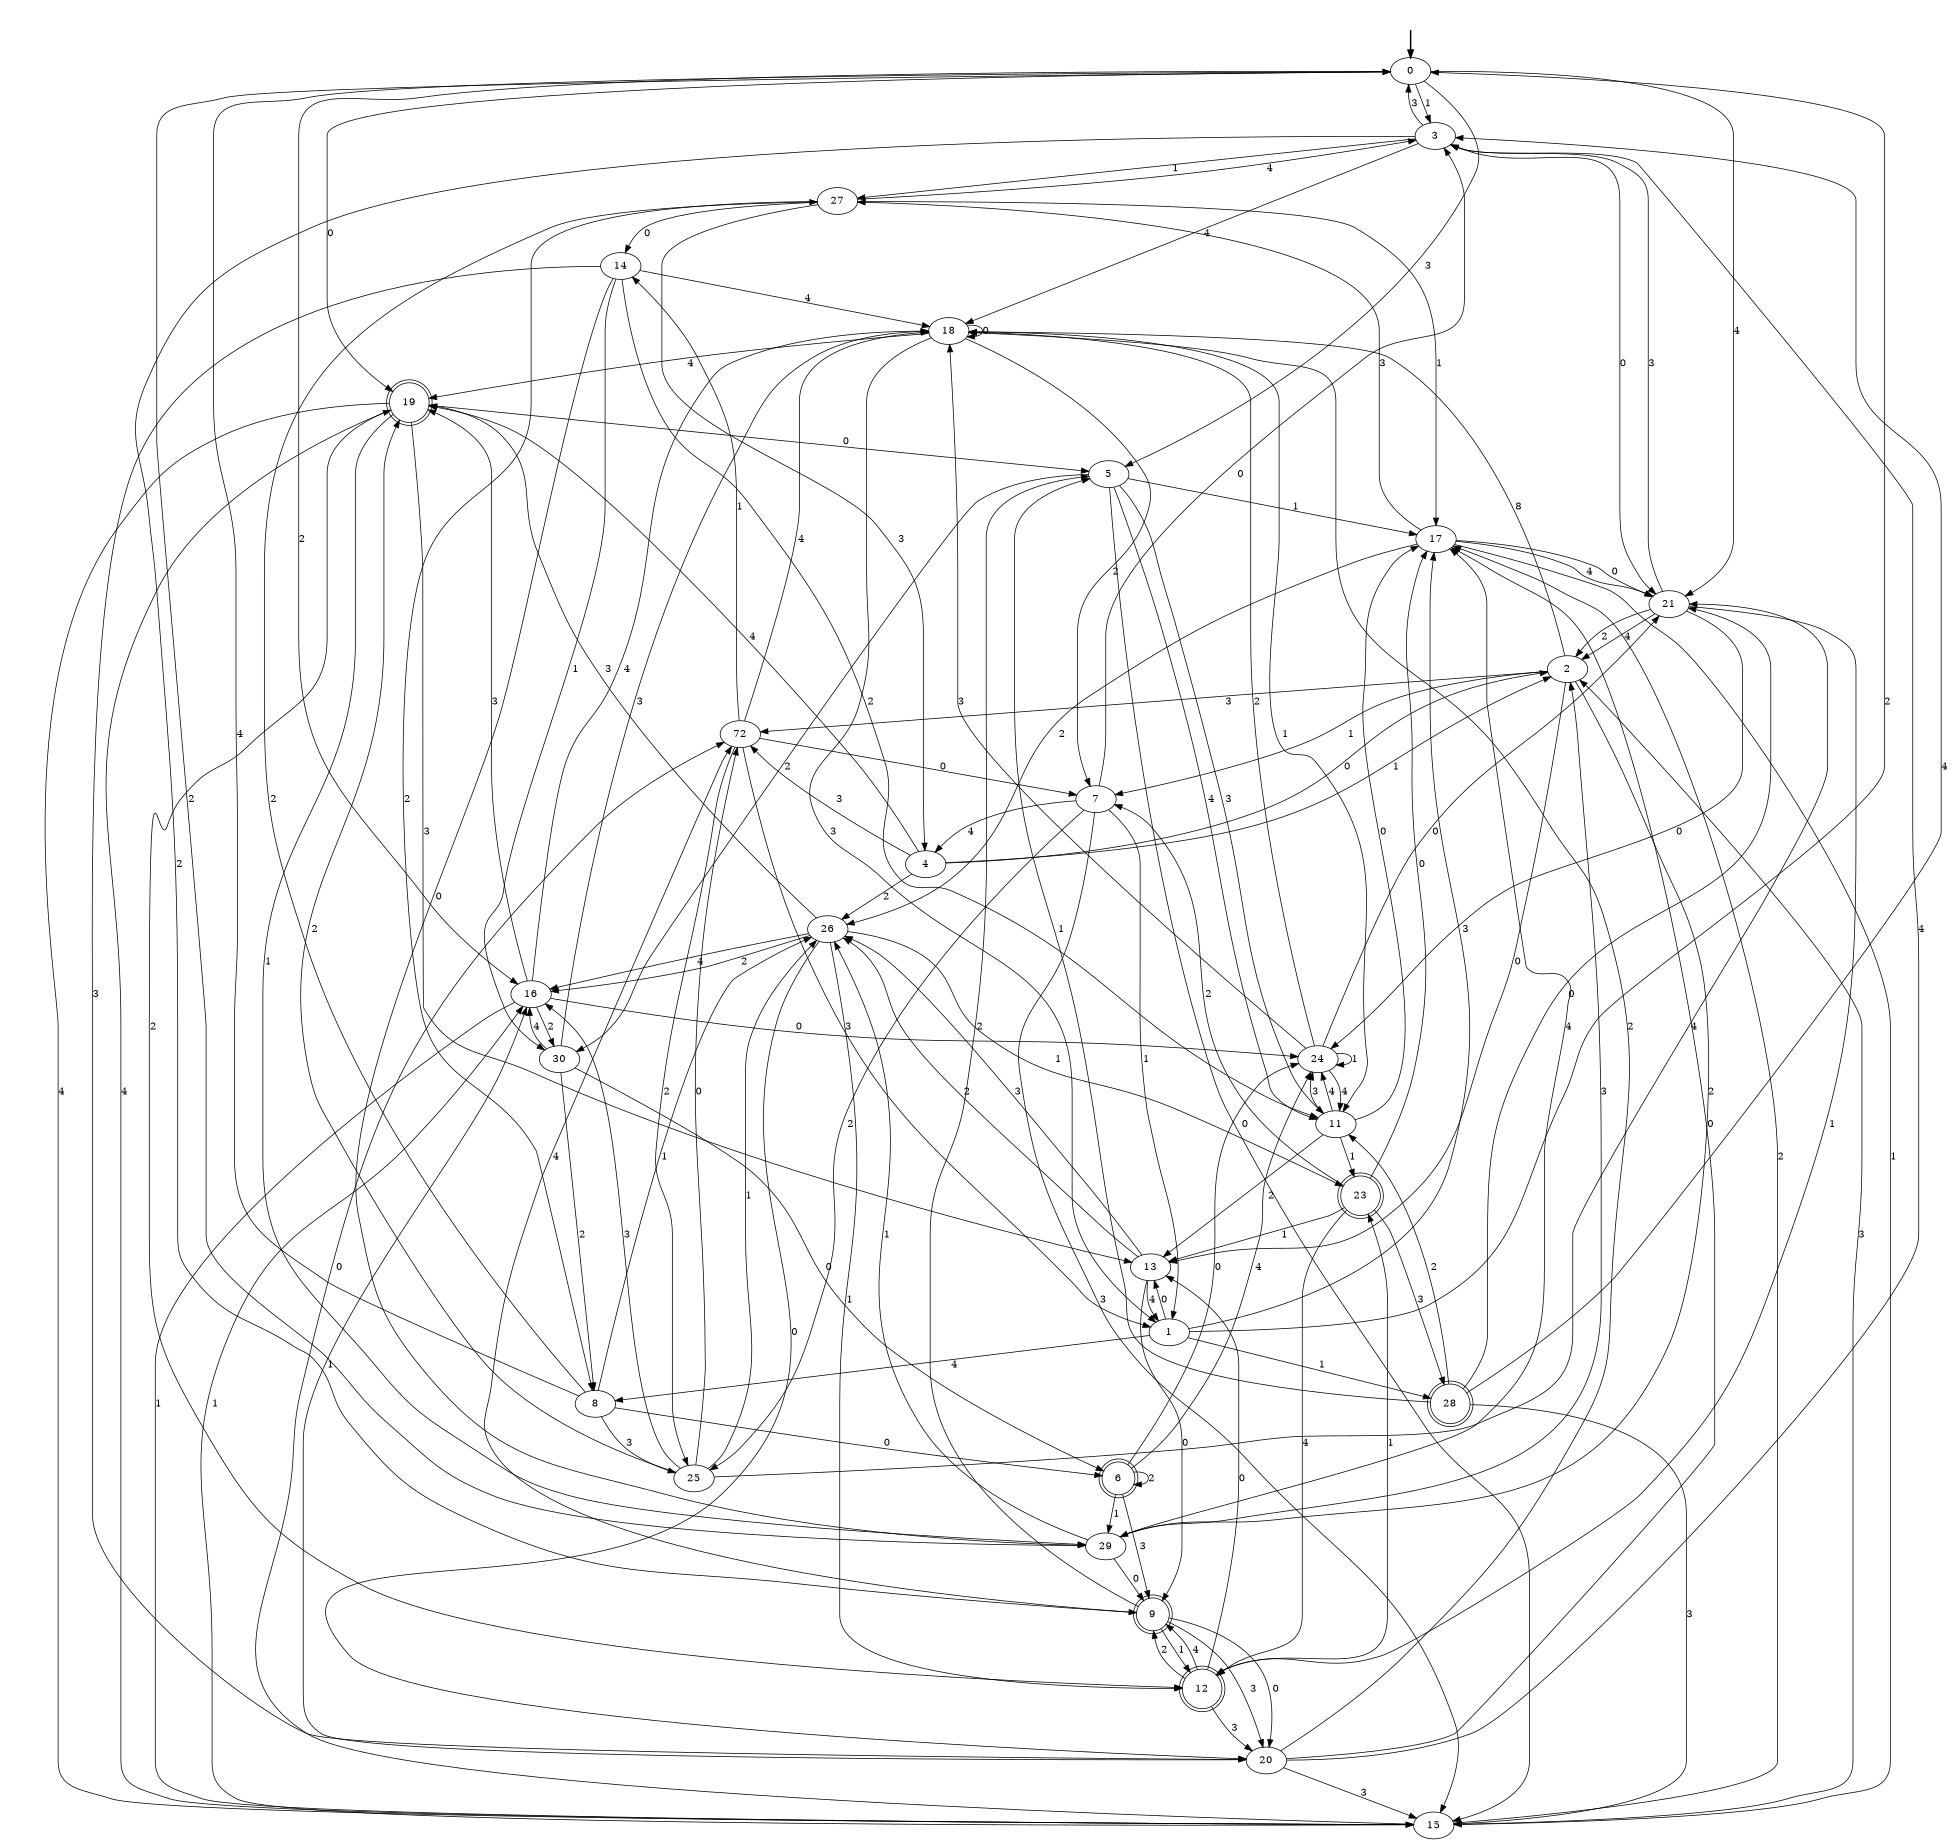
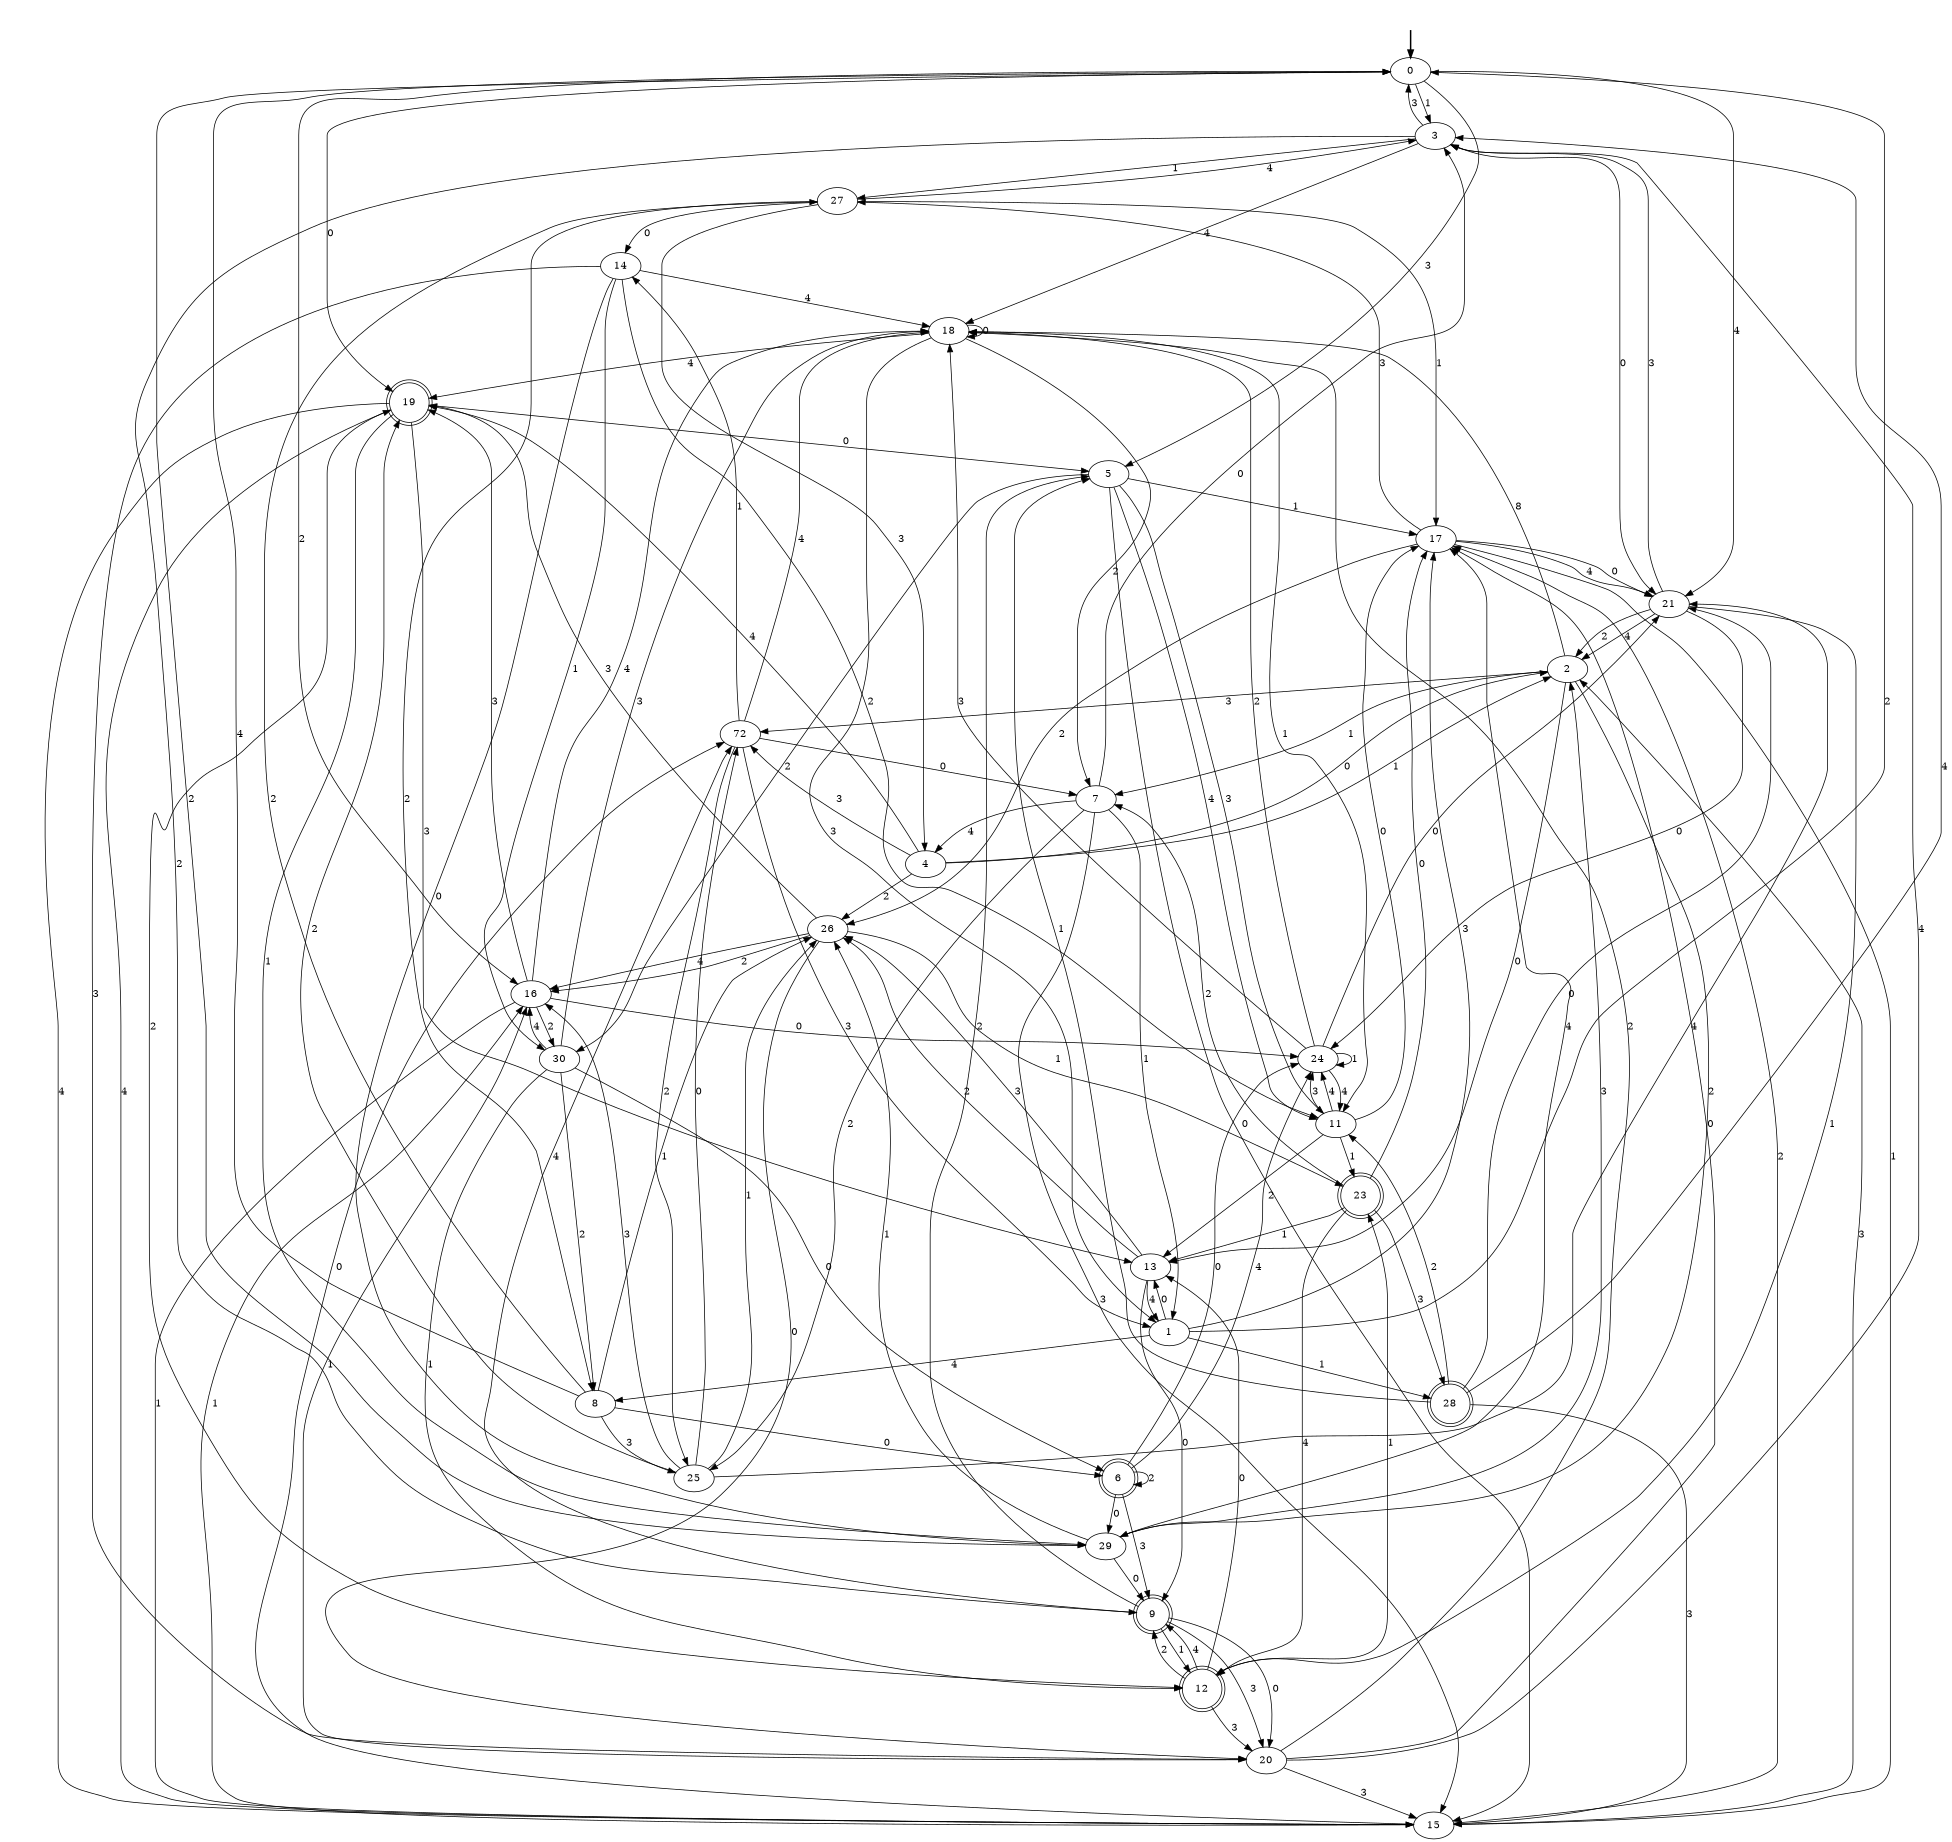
edge "26" -> "12": now "30" -> "12"
edge "6" -> "29": label "1" -> "0"
